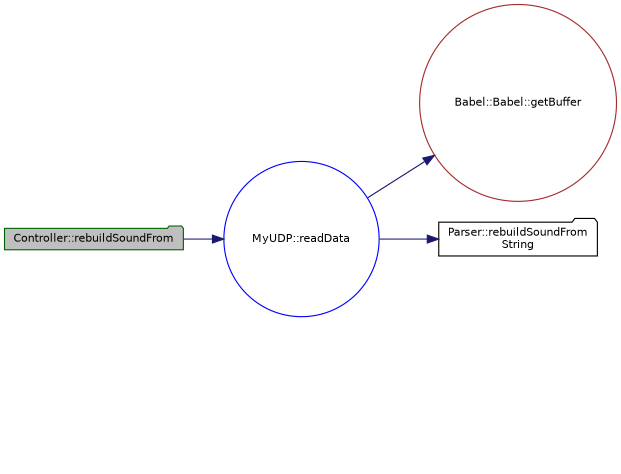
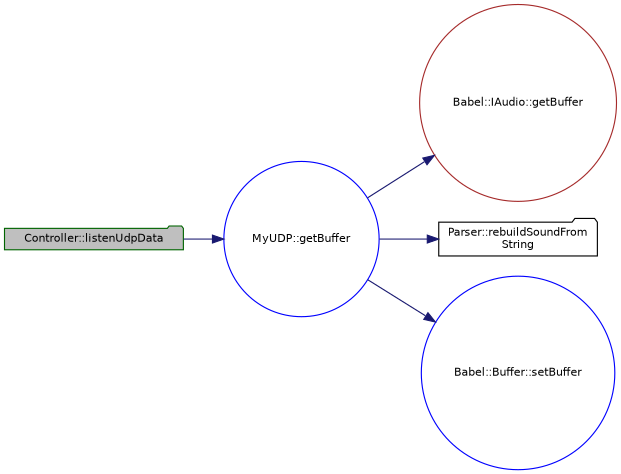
node "Babel::Babel::getBuffer": label "Babel::Babel::getBuffer" -> "Babel::IAudio::getBuffer"
node "Controller::rebuildSoundFrom": label "Controller::rebuildSoundFrom" -> "Controller::listenUdpData"
node "MyUDP::readData": label "MyUDP::readData" -> "MyUDP::getBuffer"
node "Babel::Buffer::setBuffer": added
